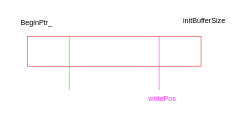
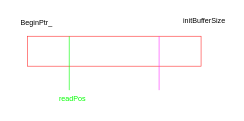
node "readPos": added
node "writePos": removed
